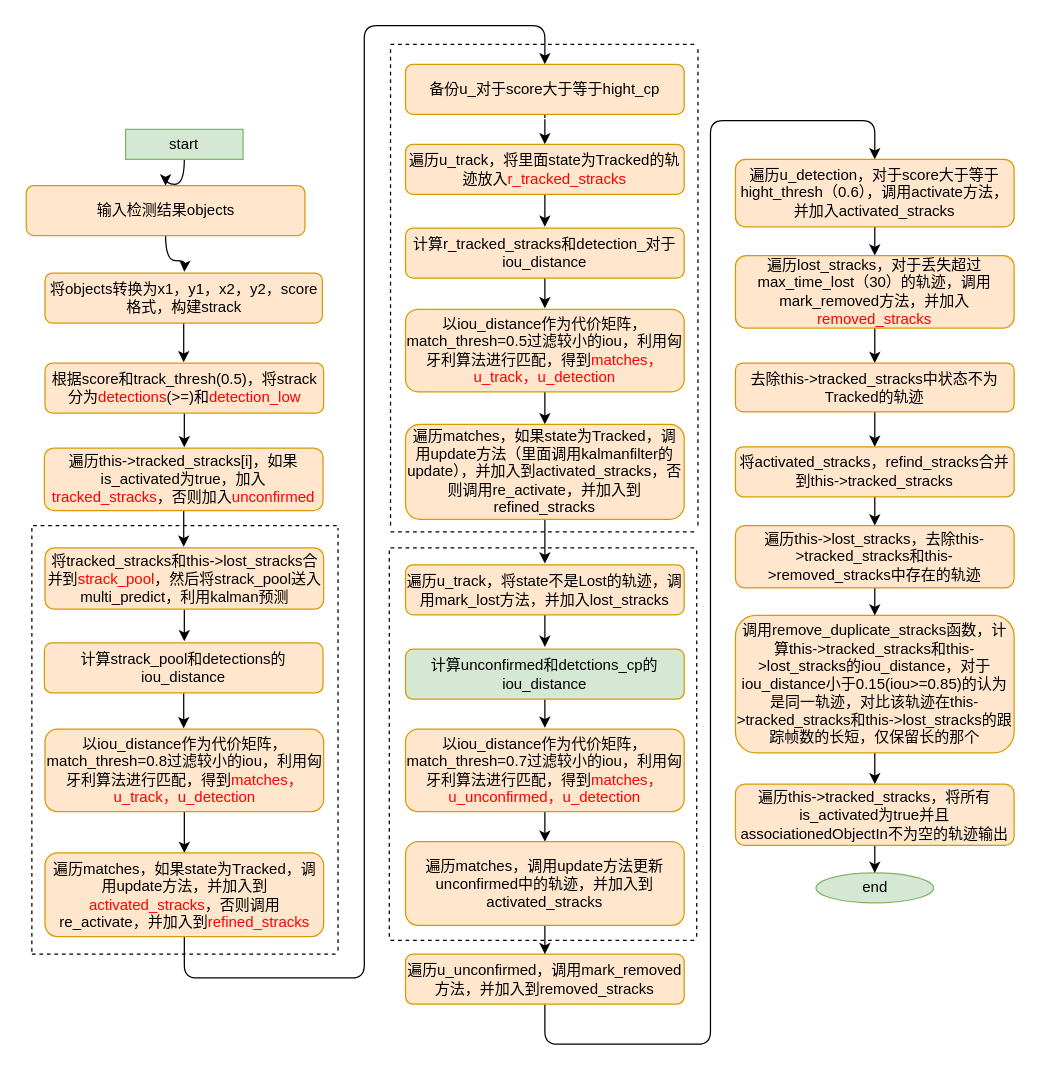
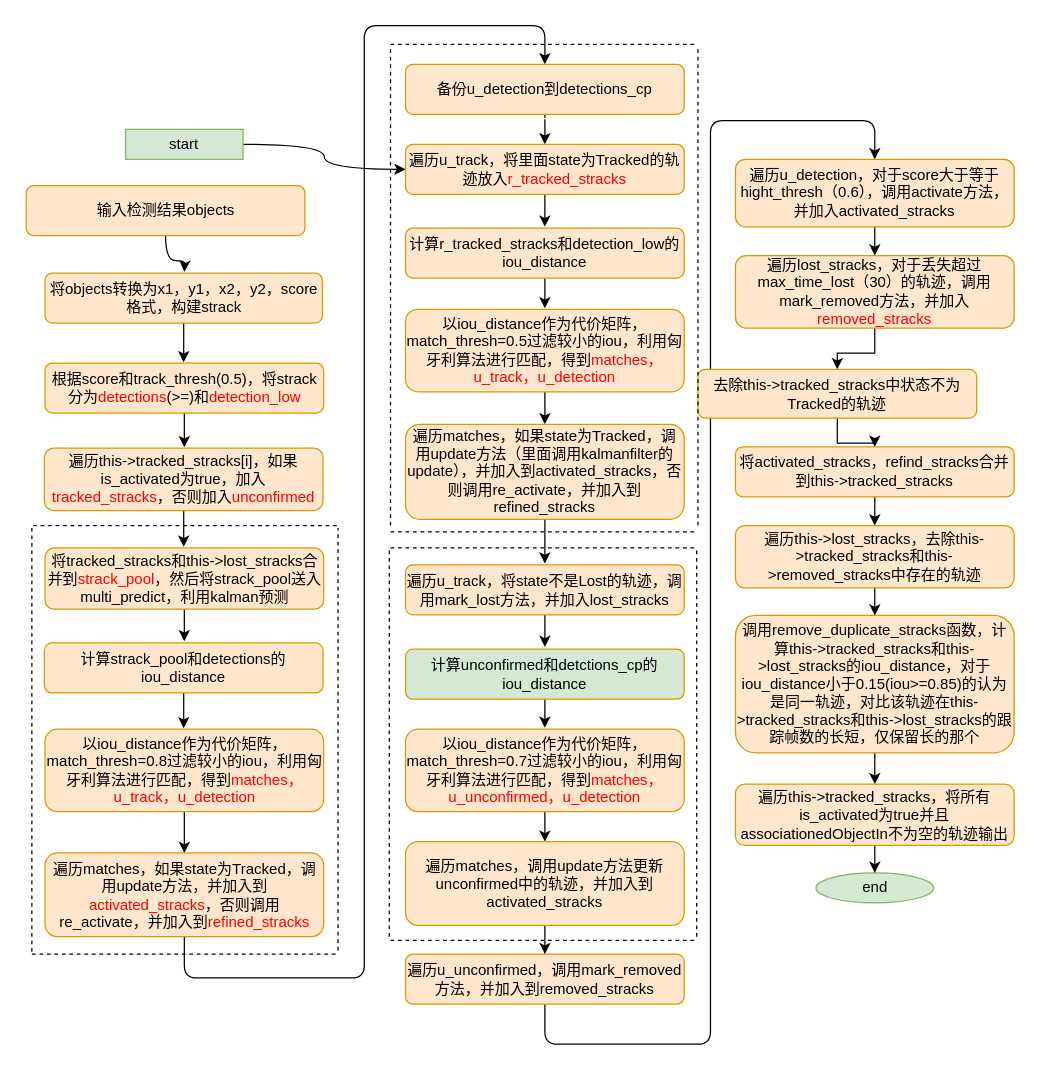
node "备份u_对于score大于等于hight_cp": label "备份u_对于score大于等于hight_cp" -> "备份u_detection到detections_cp"
edge "start" -> "输入检测结果objects": now "start" -> "遍历u_track，将里面state为Tracked的轨迹放入r_tracked_stracks"
node "计算r_tracked_stracks和detection_对于iou_distance": label "计算r_tracked_stracks和detection_对于iou_distance" -> "计算r_tracked_stracks和detection_low的iou_distance"
node "去除this->tracked_stracks中状态不为Tracked的轨迹": moved (875, 388) -> (838, 394)
